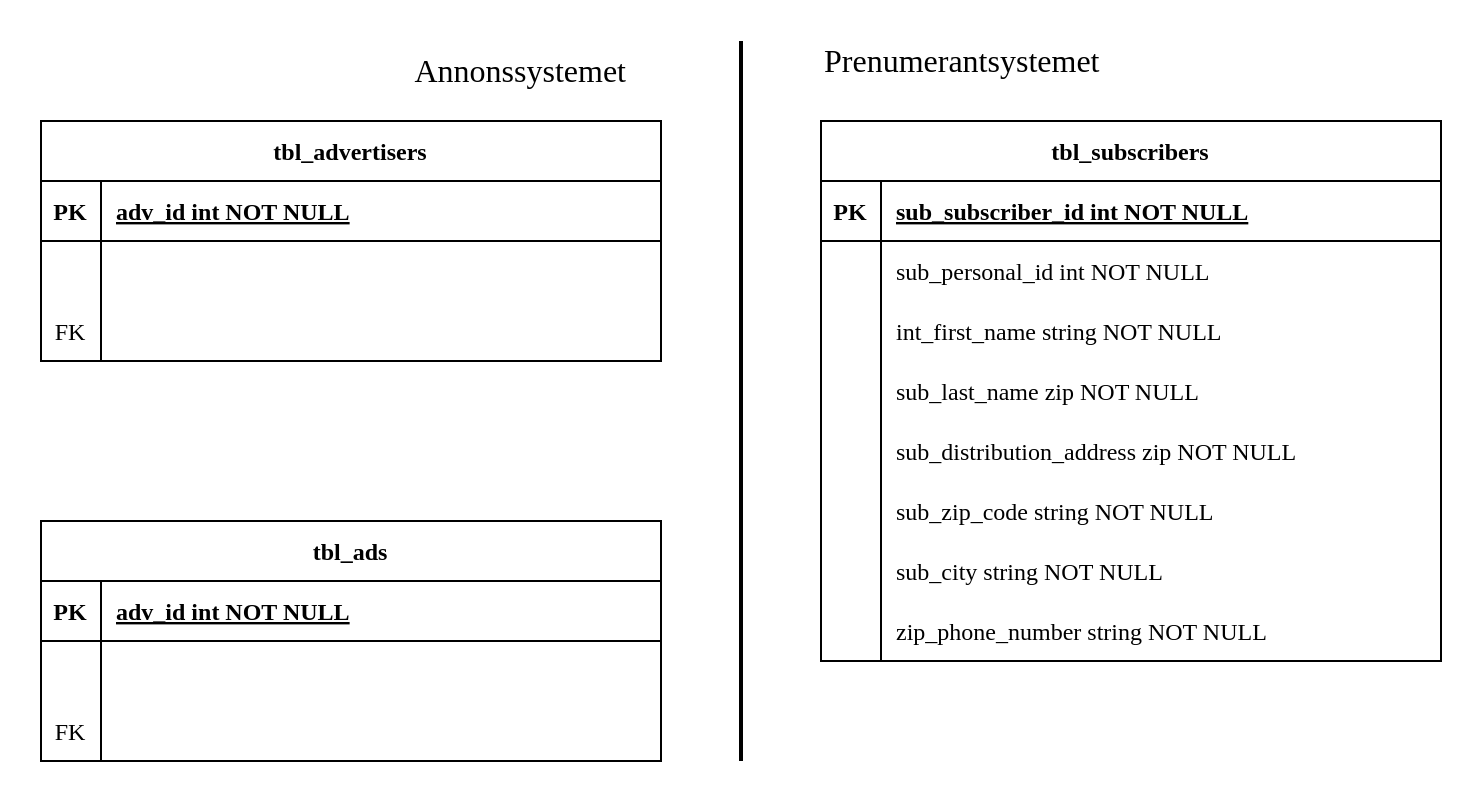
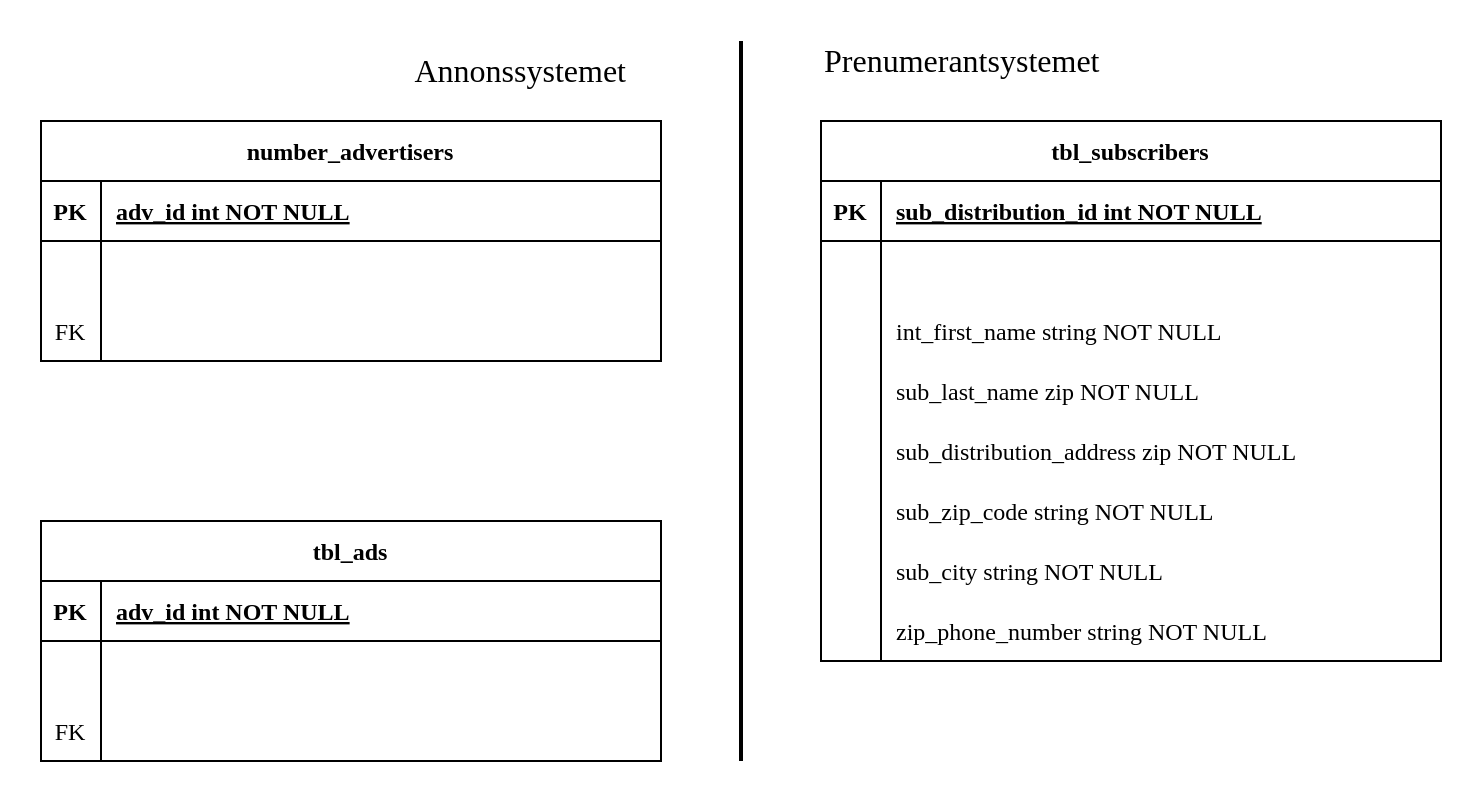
node "tbl_advertisers": label "tbl_advertisers" -> "number_advertisers"
node "sub_subscriber_id int NOT NULL": label "sub_subscriber_id int NOT NULL" -> "sub_distribution_id int NOT NULL"
node "sub_personal_id int NOT NULL": removed
